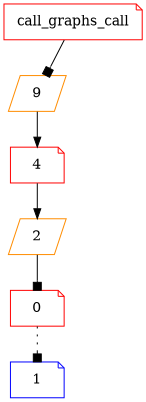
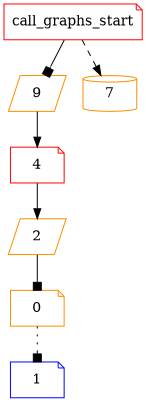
node "call_graphs_call": label "call_graphs_call" -> "call_graphs_start"
node "7": added
node "0": color red -> darkorange
